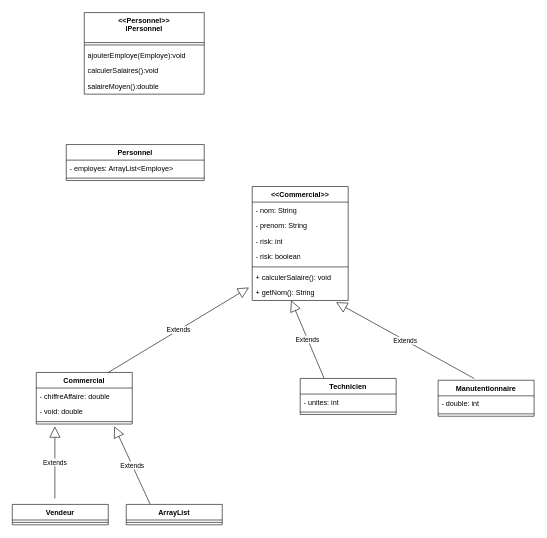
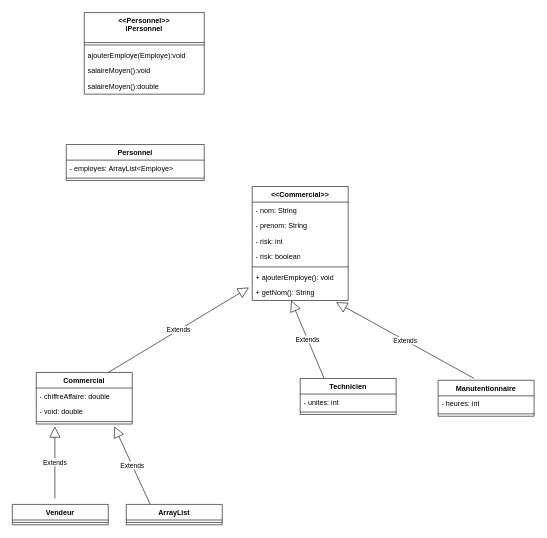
node "calculerSalaires():void": label "calculerSalaires():void" -> "salaireMoyen():void"
node "+ calculerSalaire(): void": label "+ calculerSalaire(): void" -> "+ ajouterEmploye(): void"
node "- double: int": label "- double: int" -> "- heures: int"
